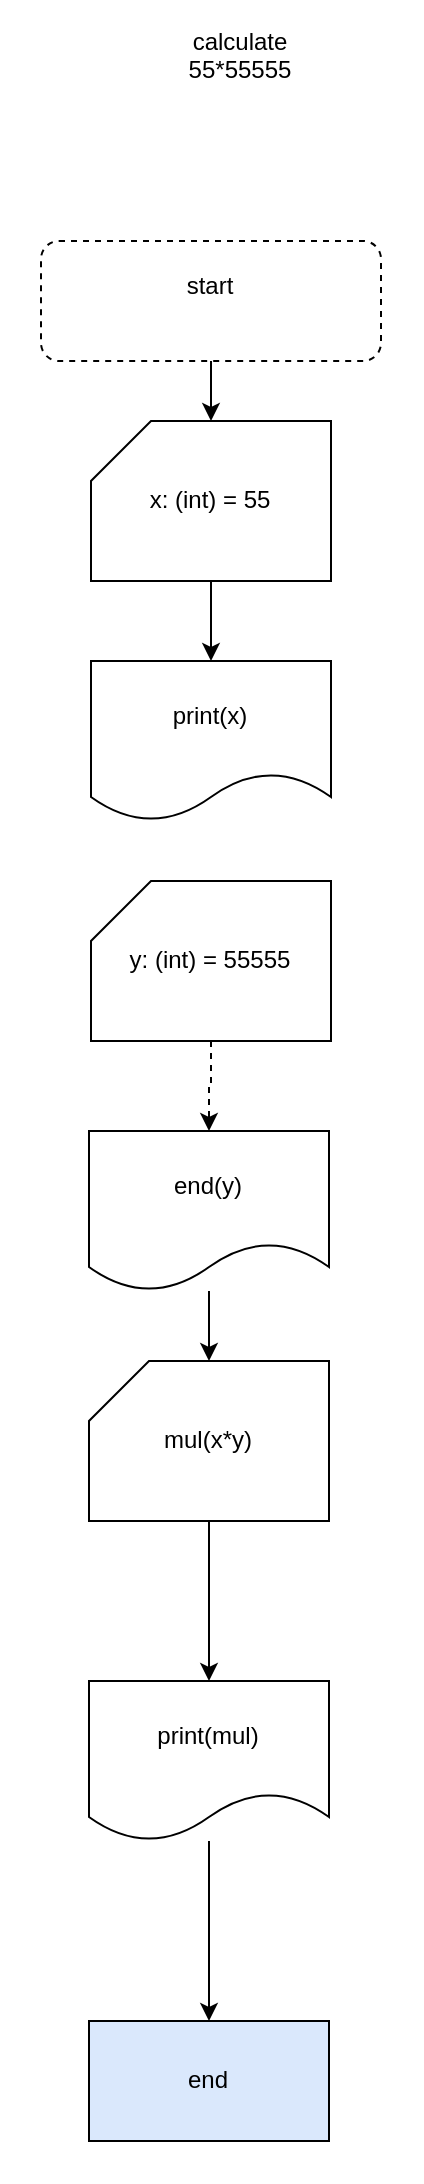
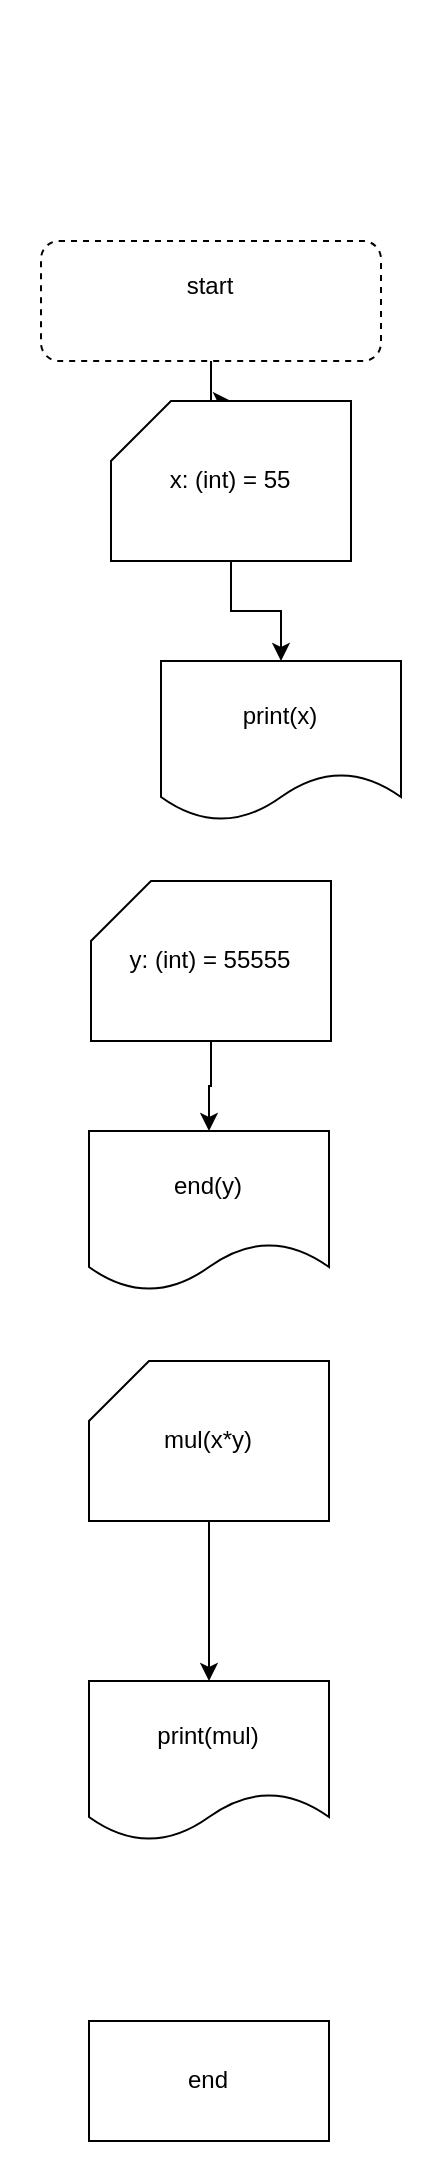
node "calculate 55*55555": removed
node "x: (int) = 55": moved (211, 501) -> (231, 481)
node "print(x)": moved (211, 741) -> (281, 741)
edge "y: (int) = 55555" -> "end(y)": style dashed -> solid
edge "end(y)" -> "mul(x*y)": removed
edge "print(mul)" -> "end": removed
node "end": fillcolor #dae8fc -> #ffffff
